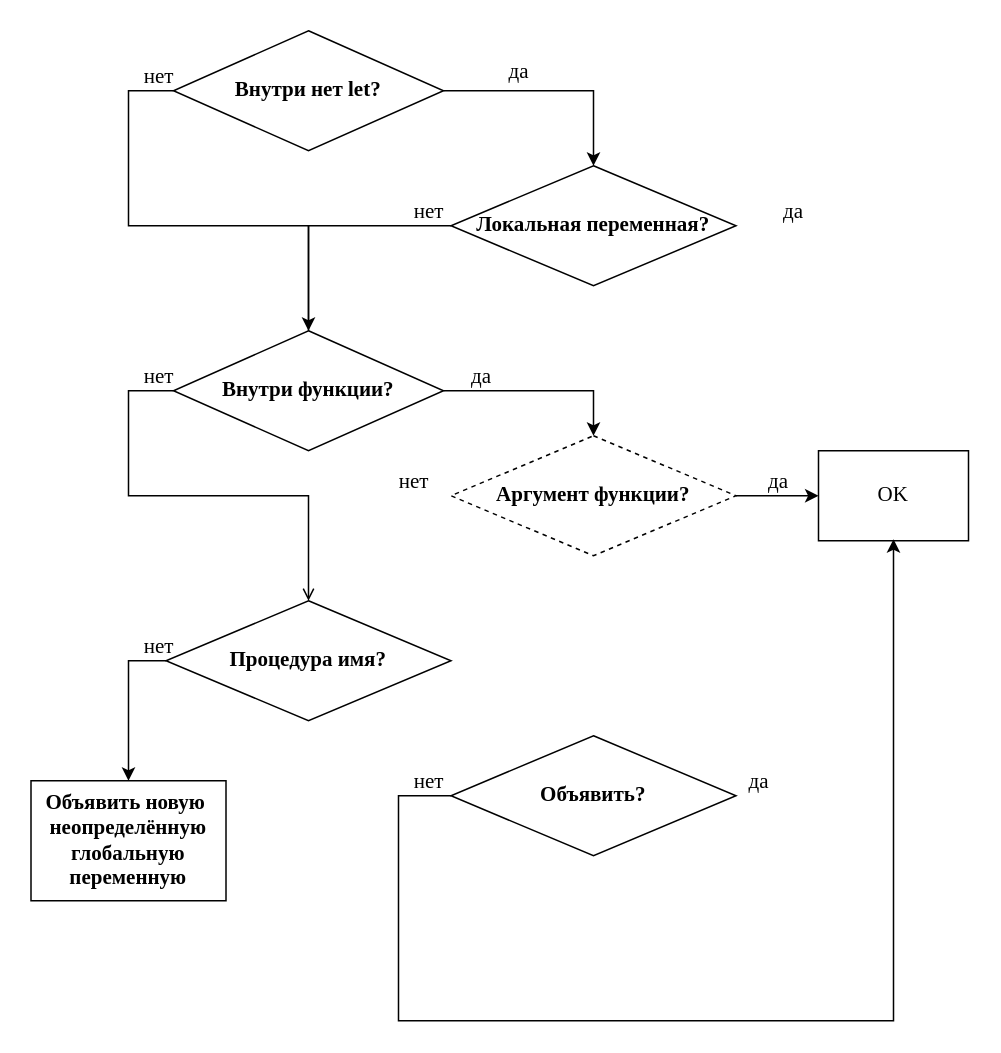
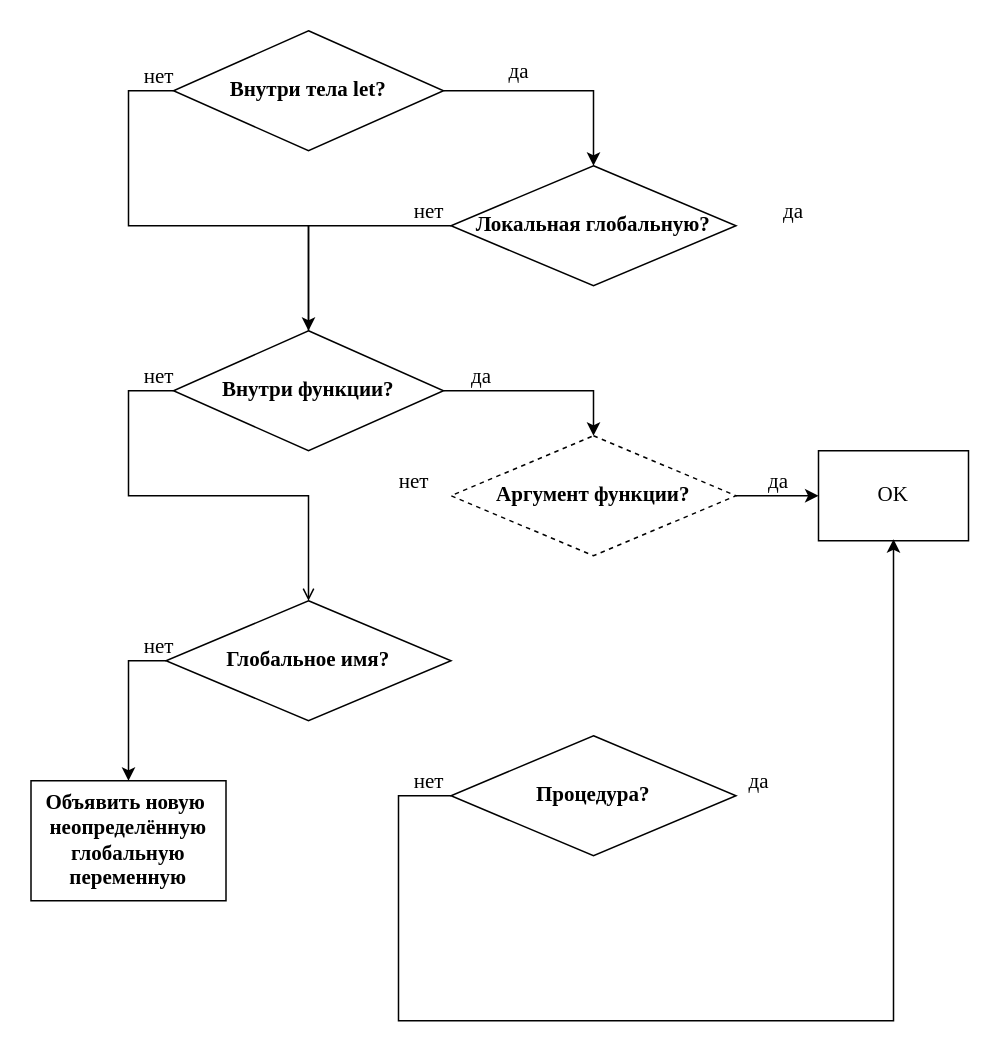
node "Внутри нет let?": label "Внутри нет let?" -> "Внутри тела let?"
node "Локальная переменная?": label "Локальная переменная?" -> "Локальная глобальную?"
node "Процедура имя?": label "Процедура имя?" -> "Глобальное имя?"
node "Объявить?": label "Объявить?" -> "Процедура?"
